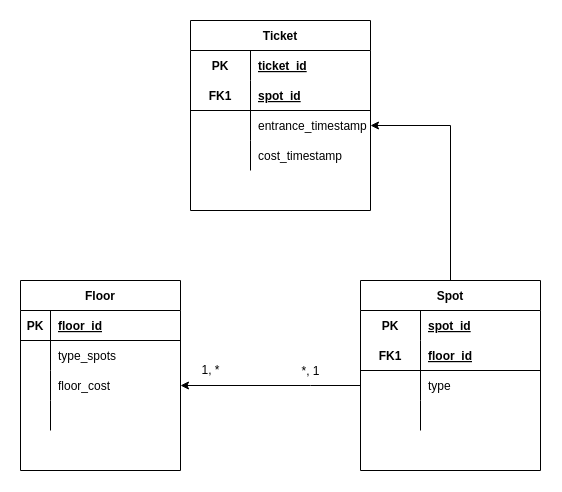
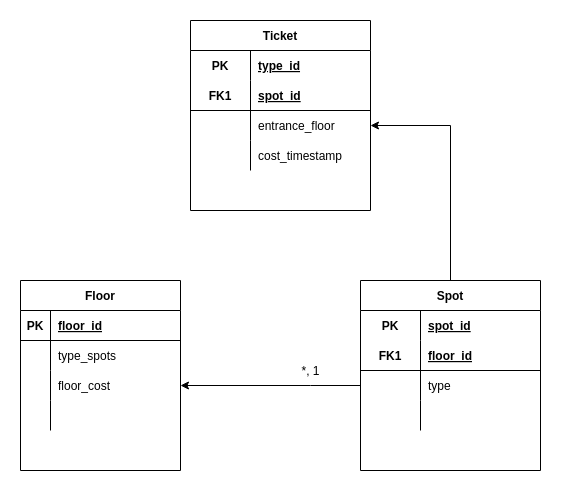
node "ticket_id": label "ticket_id" -> "type_id"
node "entrance_timestamp": label "entrance_timestamp" -> "entrance_floor"
node "1, *": removed
